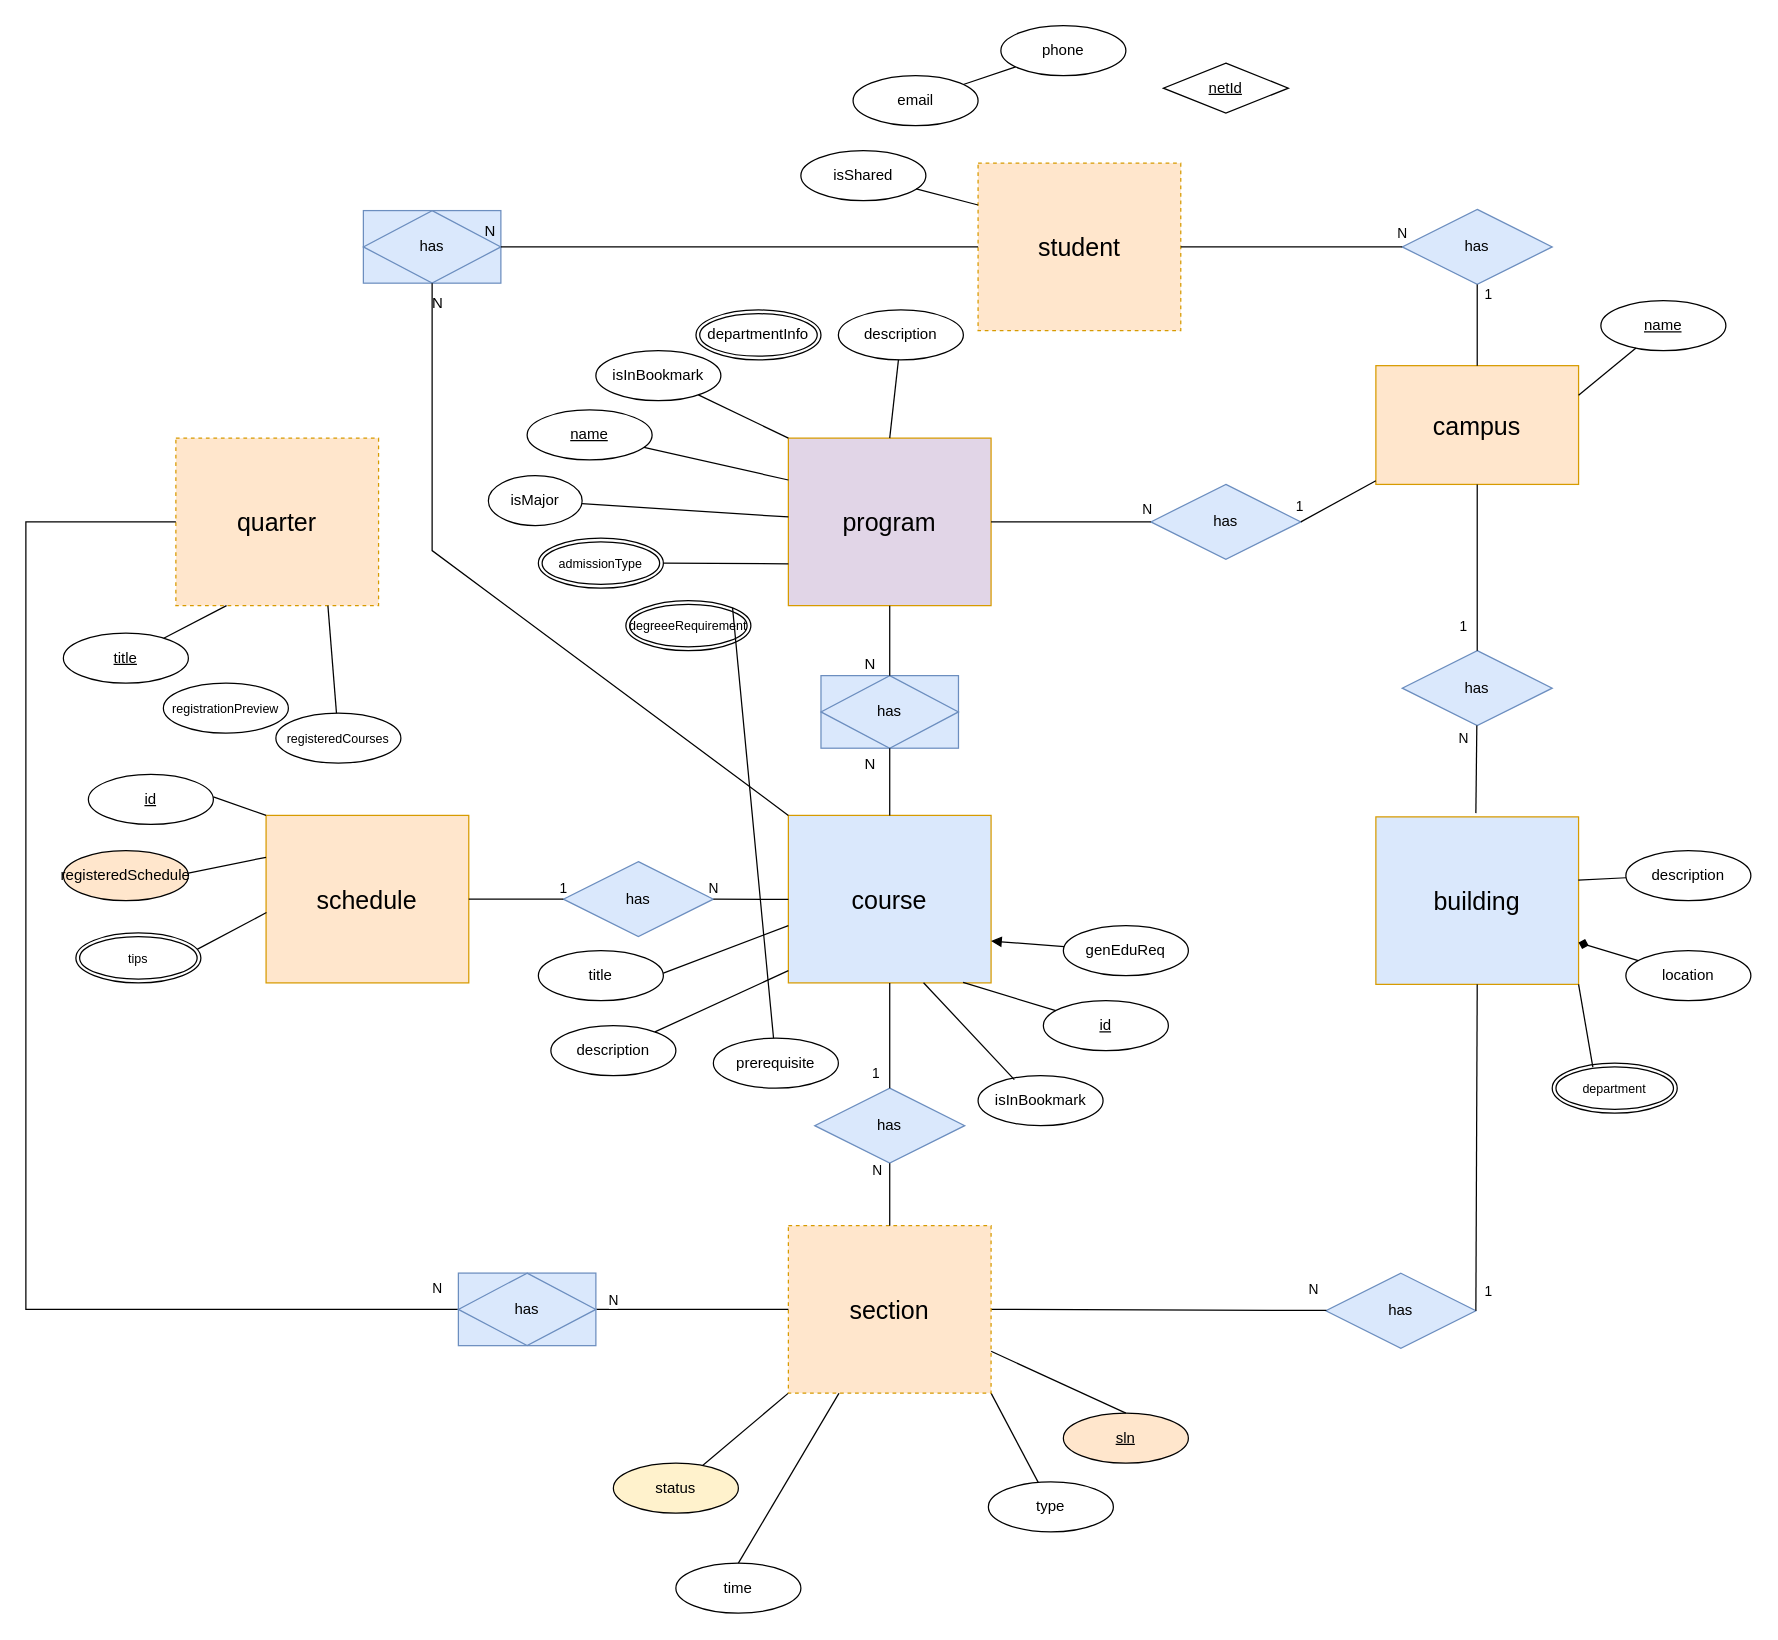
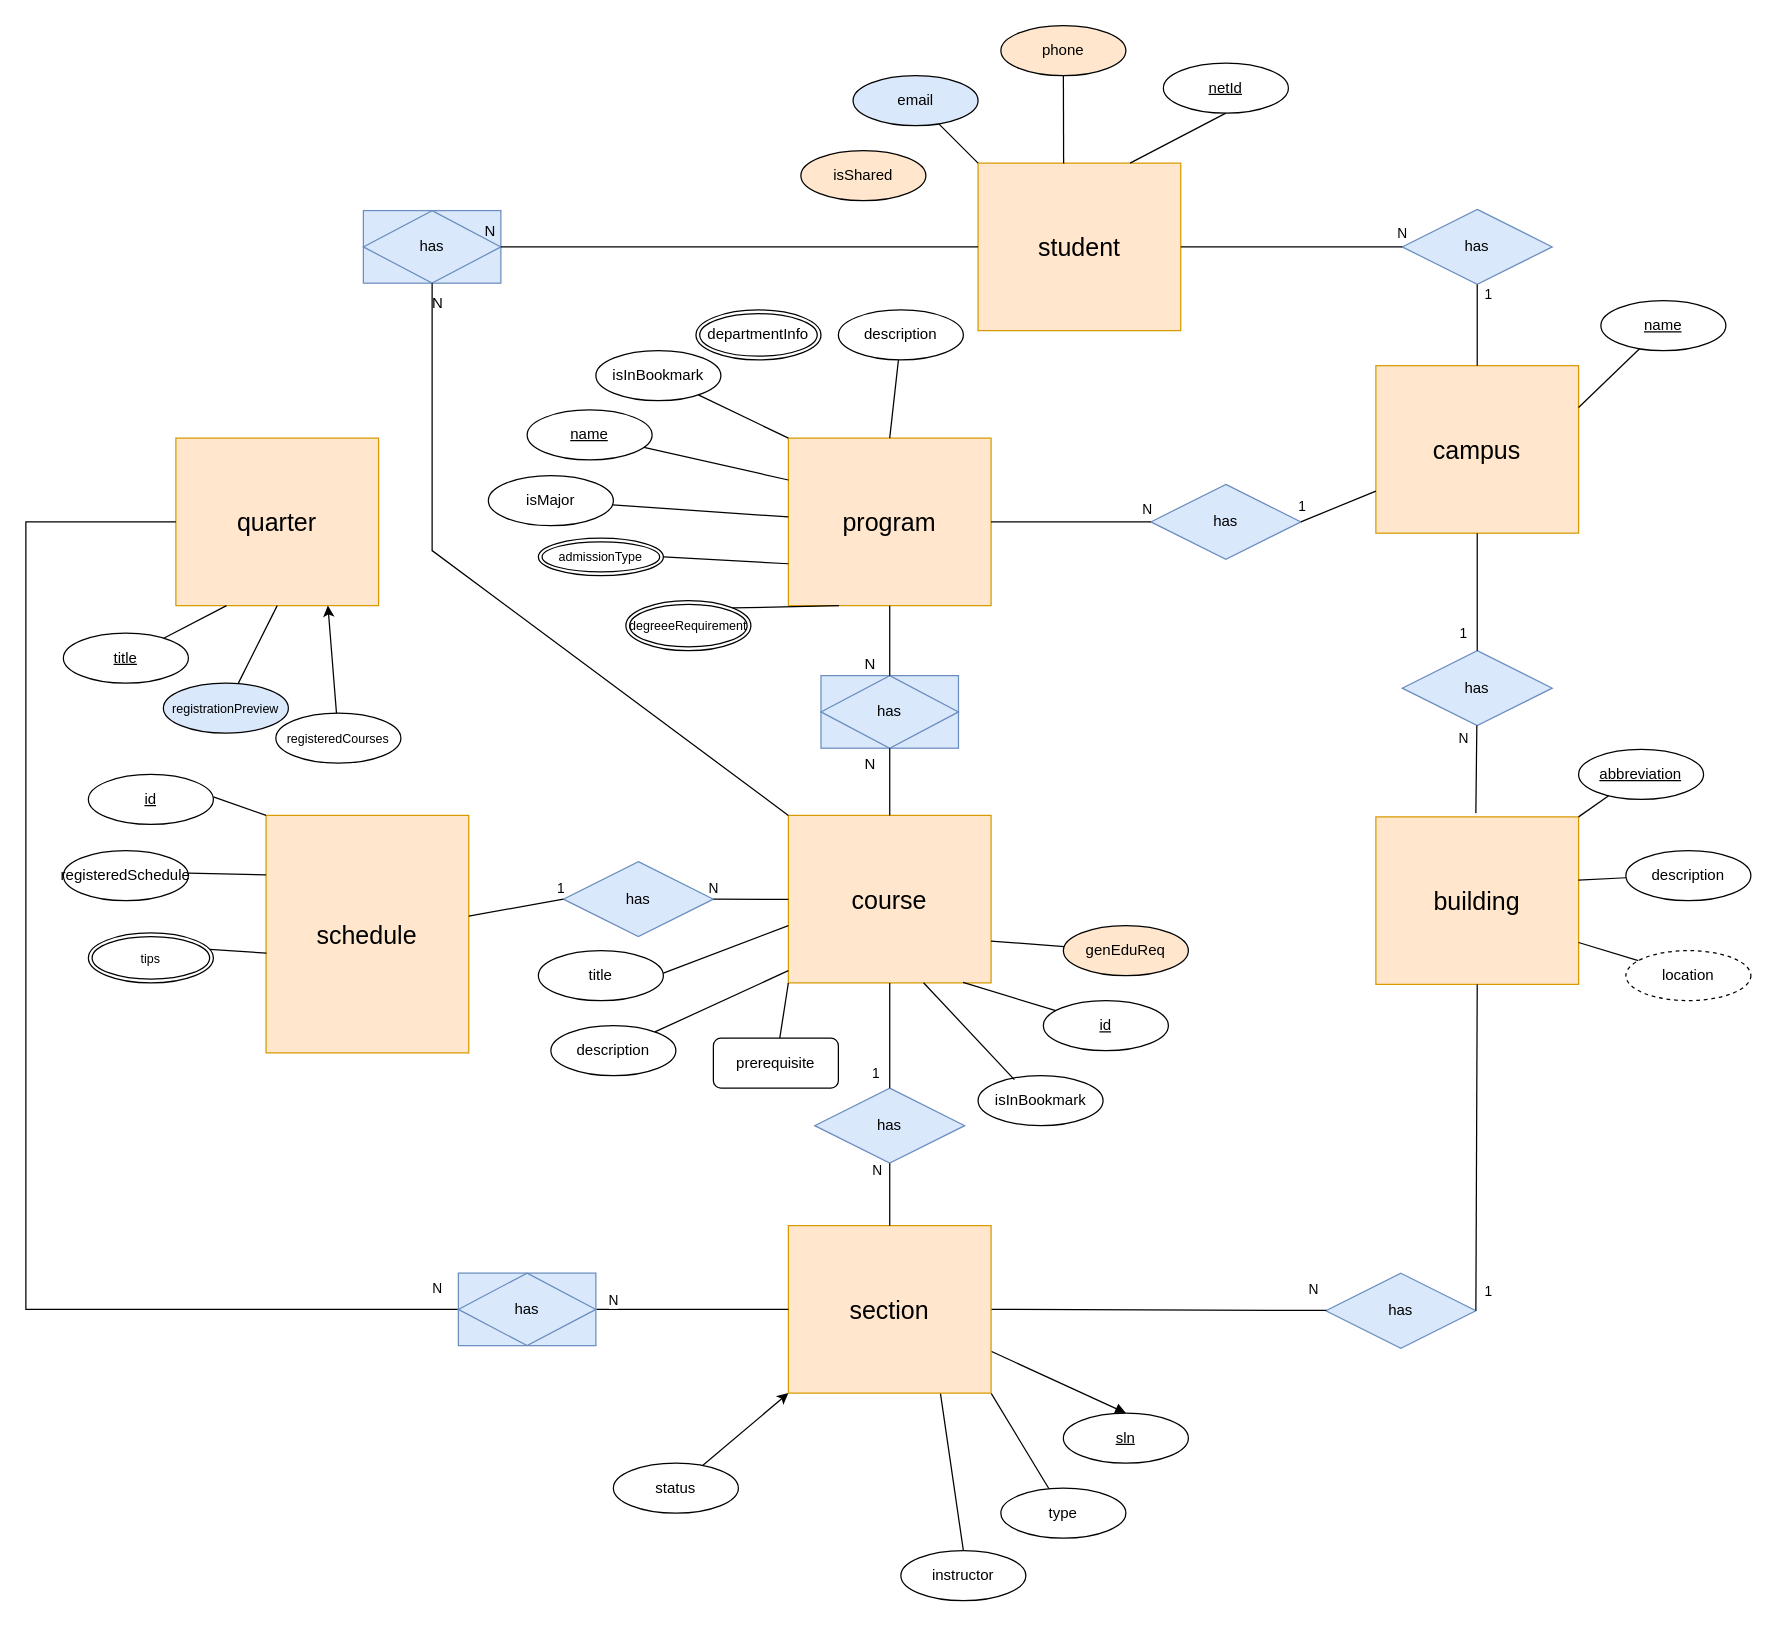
node "phone": fillcolor #ffffff -> #ffe6cc
edge "phone" -- "email": now "student" -- "email"
node "netId": shape diamond -> ellipse
node "email": fillcolor #ffffff -> #dae8fc
edge "phone" -- "student": added
edge "netId" -- "student": added
node "isShared": fillcolor #ffffff -> #ffe6cc
edge "isShared" -- "student": removed
node "student": style dashed -> solid
node "campus": size 203x119 -> 203x168
node "isMajor": size 94x50 -> 125x50
node "quarter": style dashed -> solid
node "program": fillcolor #e1d5e7 -> #ffe6cc
node "admissionType": size 125x50 -> 125x38
edge "quarter" -- "registeredCourses": arrowhead none -> classic
edge "quarter" -- "registrationPreview": added
node "registrationPreview": fillcolor #ffffff -> #dae8fc
node "abbreviation": added
edge "abbreviation" -- "building": added
edge "degreeeRequirement" -- "prerequisite": now "degreeeRequirement" -- "program"
node "registeredSchedule": fillcolor #ffe6cc -> #ffffff
node "schedule": size 203x168 -> 203x238
node "course": fillcolor #dae8fc -> #ffe6cc
node "building": fillcolor #dae8fc -> #ffe6cc
edge "genEduReq" -> "course": arrowhead block -> none
edge "location" -> "building": arrowhead diamond -> none
node "genEduReq": fillcolor #ffffff -> #ffe6cc
node "tips": moved (138, 958) -> (151, 958)
node "location": style solid -> dashed
edge "course" -- "prerequisite": added
edge "building" -- "department": removed
node "prerequisite": shape ellipse -> rounded rectangle
node "department": removed
node "section": style dashed -> solid
edge "section" -- "status": arrowhead none -> classic
edge "section" -- "sln": arrowhead none -> block
node "sln": fillcolor #ffe6cc -> #ffffff
edge "section" -- "instructor": added
edge "section" -- "time": removed
node "status": fillcolor #fff2cc -> #ffffff
node "type": moved (1051, 1507) -> (1063, 1513)
node "instructor": added
node "time": removed
